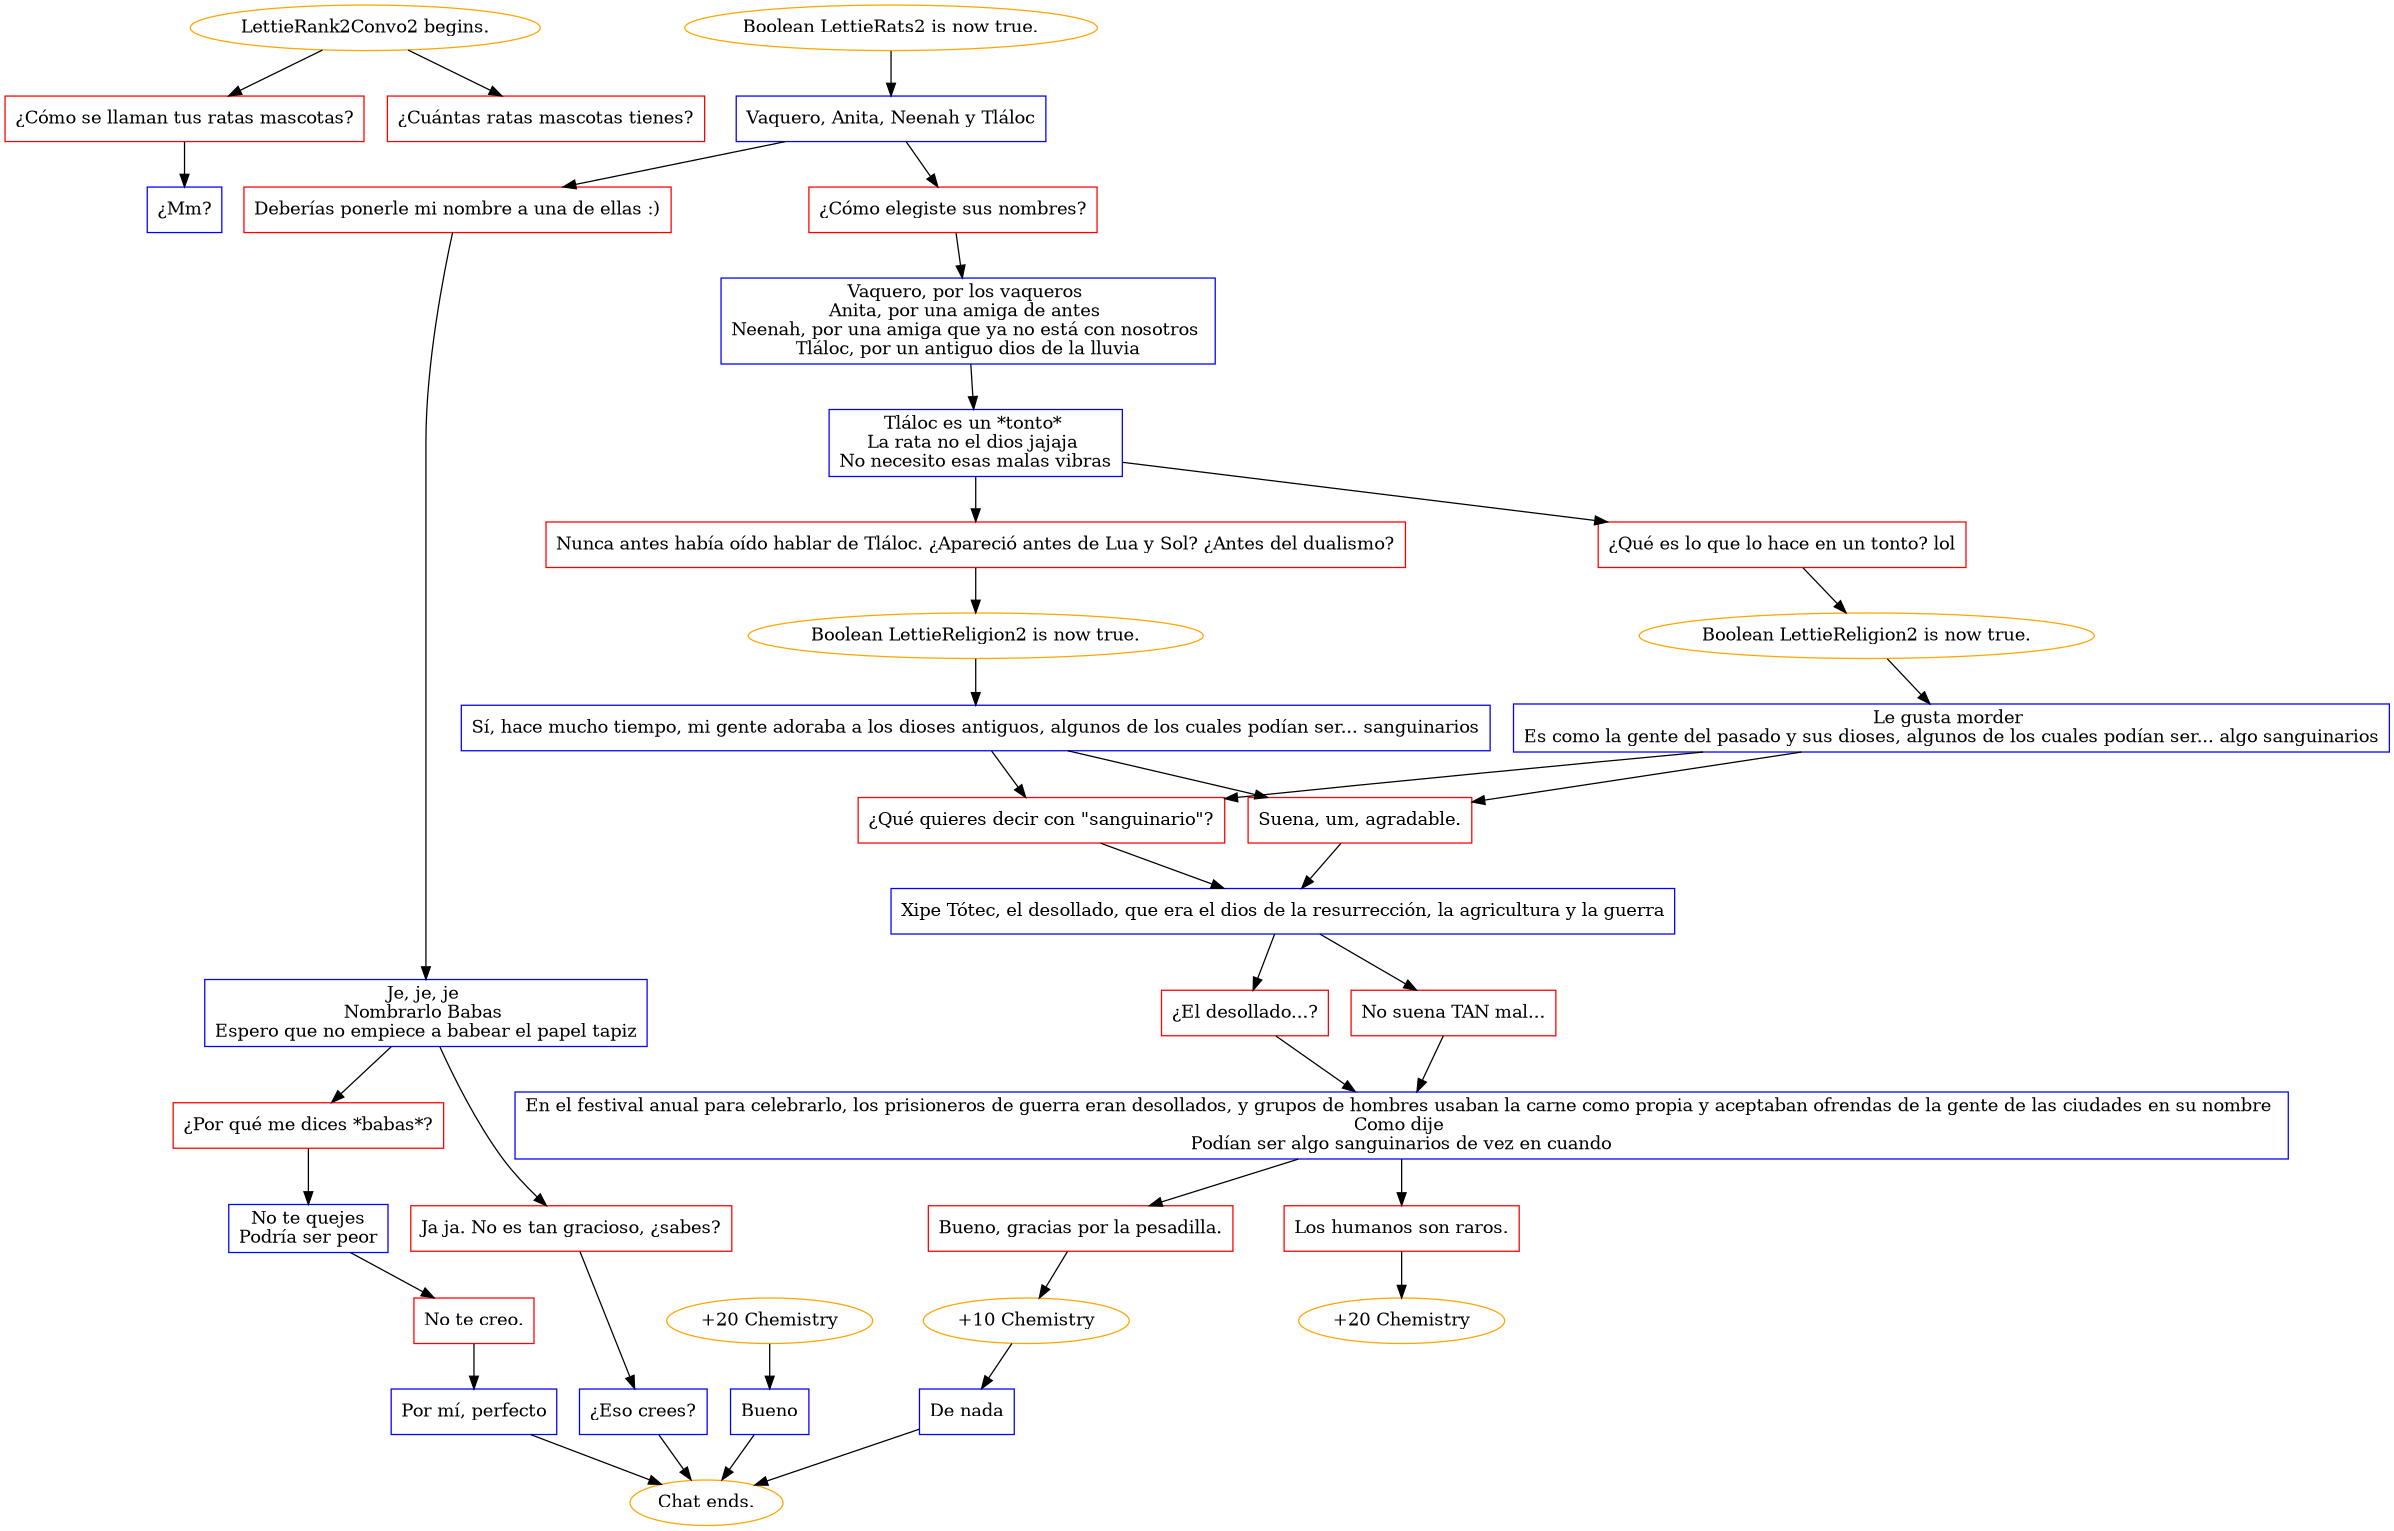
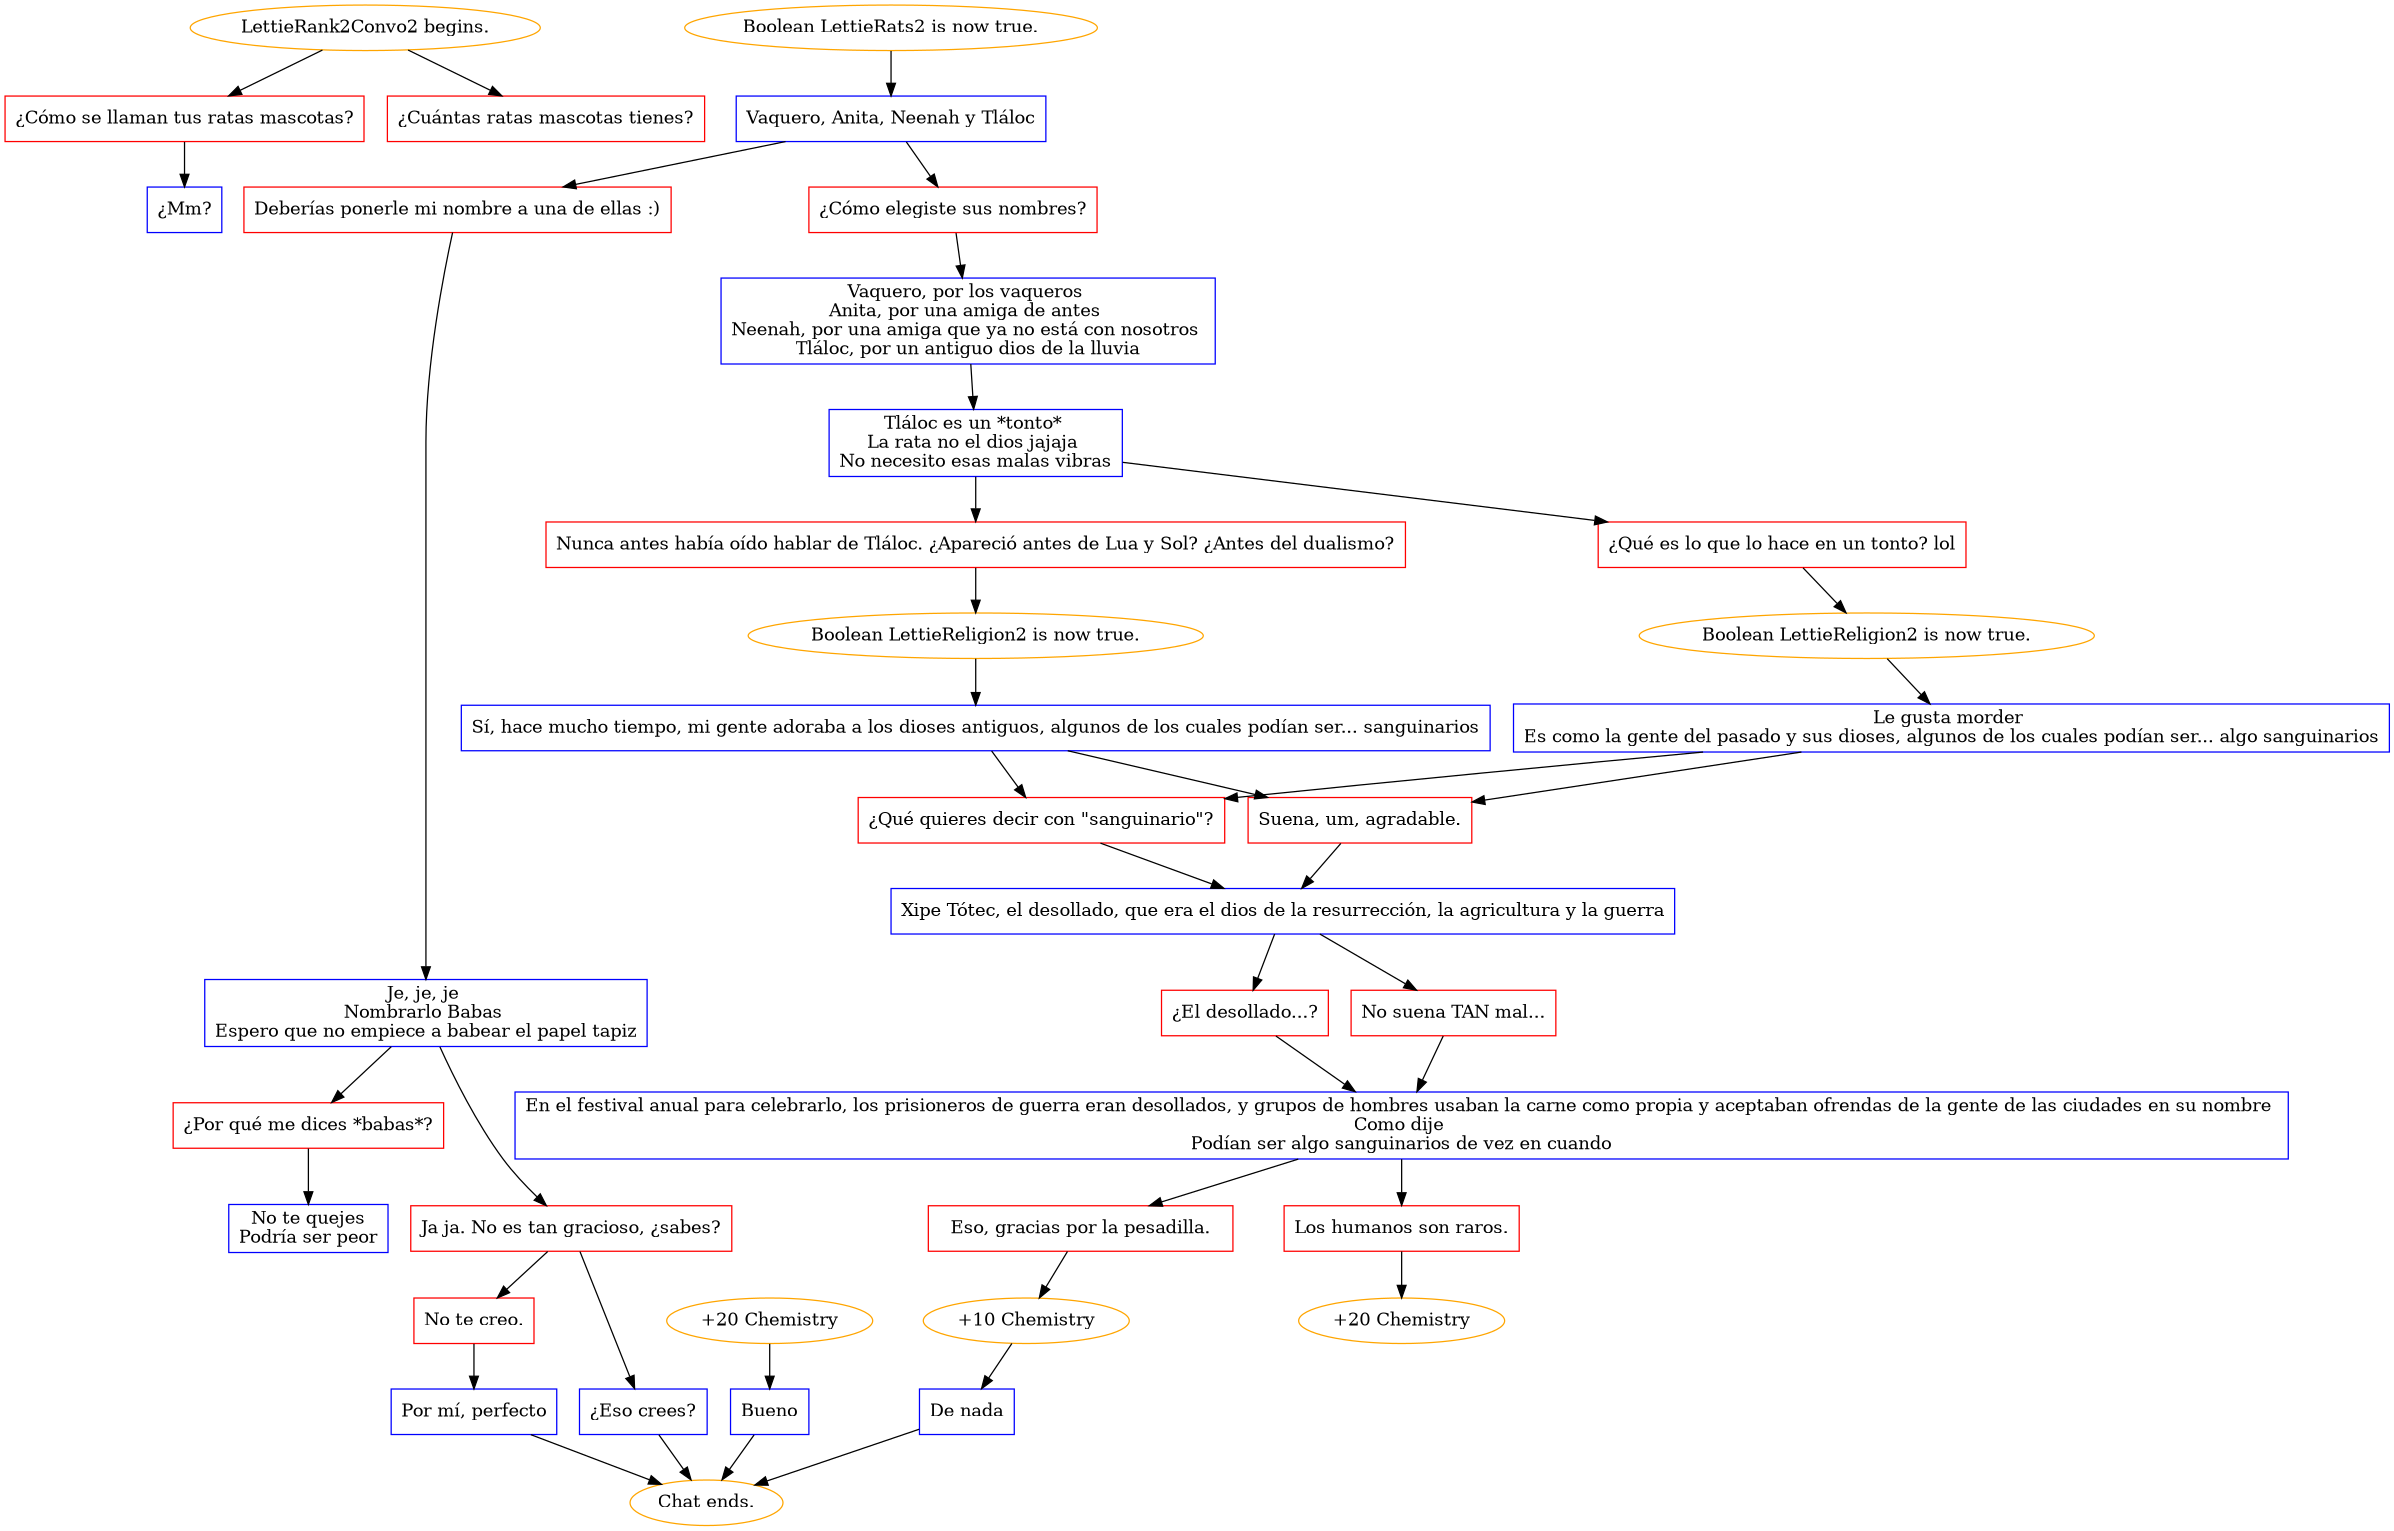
node "Bueno, gracias por la pesadilla.": label "Bueno, gracias por la pesadilla." -> "Eso, gracias por la pesadilla."
edge "No te quejes Podría ser peor" -> "No te creo.": now "Ja ja. No es tan gracioso, ¿sabes?" -> "No te creo."
